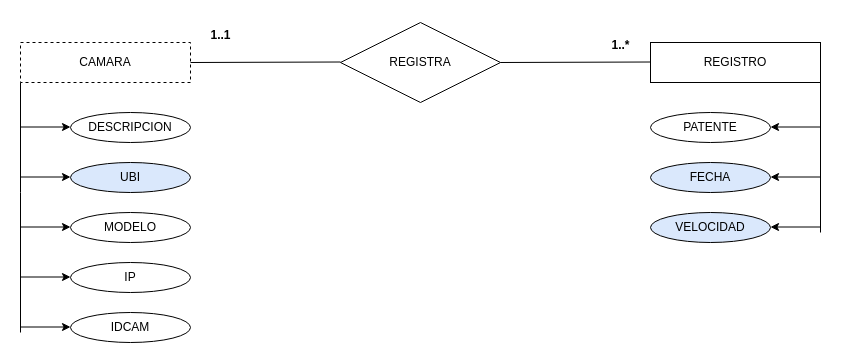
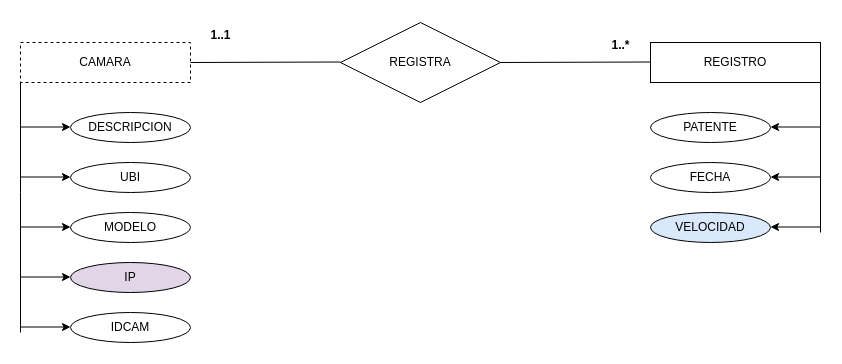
node "UBI": fillcolor #dae8fc -> #ffffff
node "FECHA": fillcolor #dae8fc -> #ffffff
node "IP": fillcolor #ffffff -> #e1d5e7
